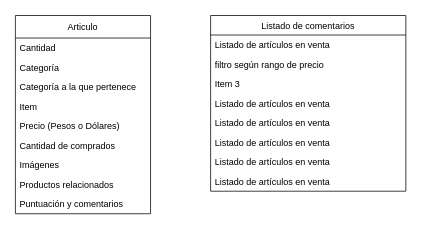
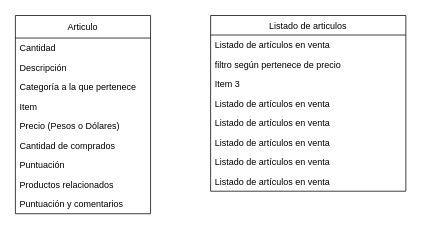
node "Listado de comentarios": label "Listado de comentarios" -> "Listado de articulos"
node "filtro según rango de precio": label "filtro según rango de precio" -> "filtro según pertenece de precio"
node "Categoría": label "Categoría" -> "Descripción"
node "Imágenes": label "Imágenes" -> "Puntuación"
